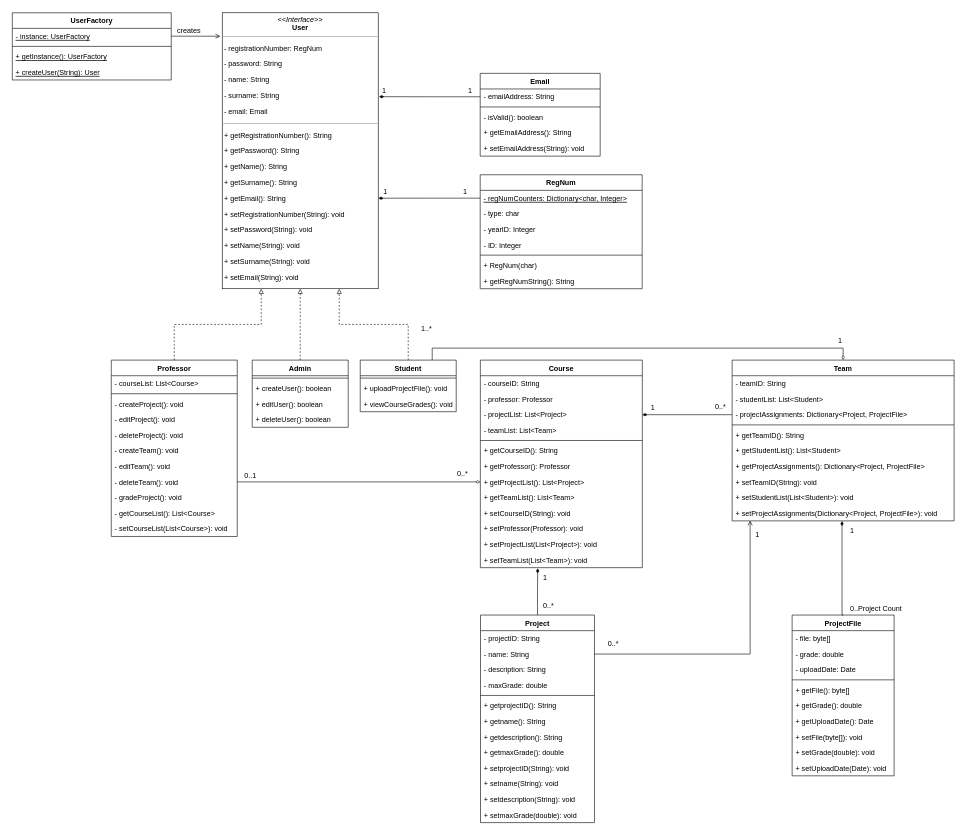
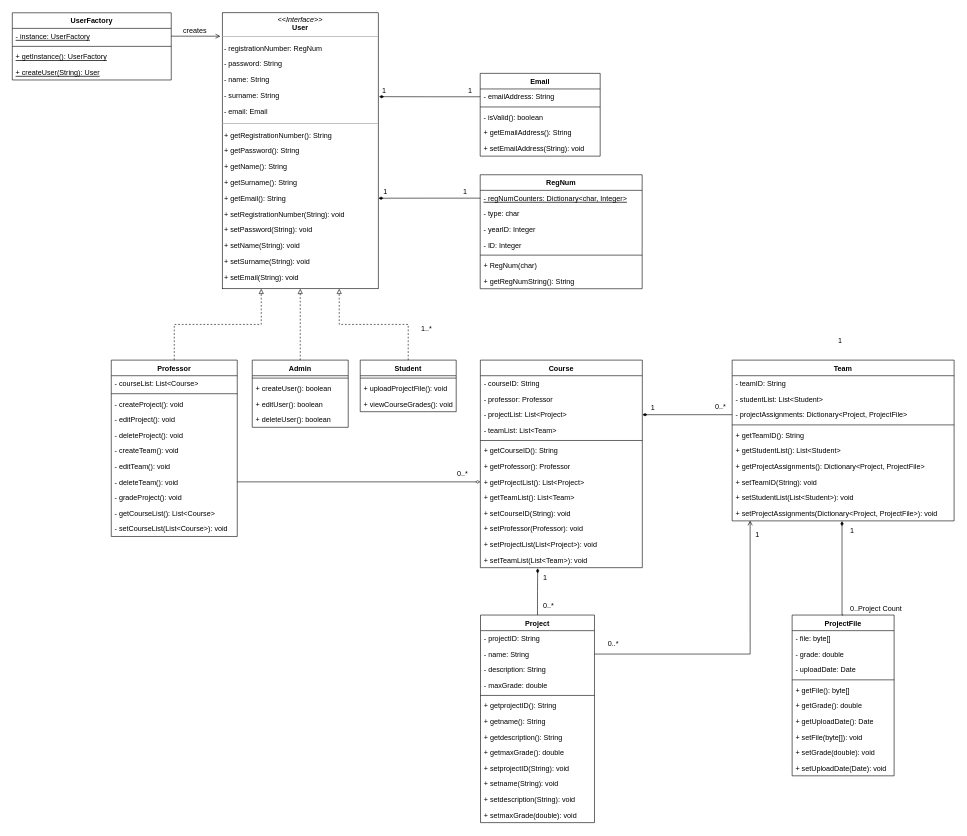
node "creates": moved (191, 30) -> (197, 30)
edge "Student" -> "Team": removed
node "0..1": removed
